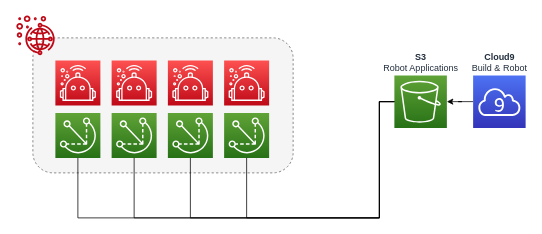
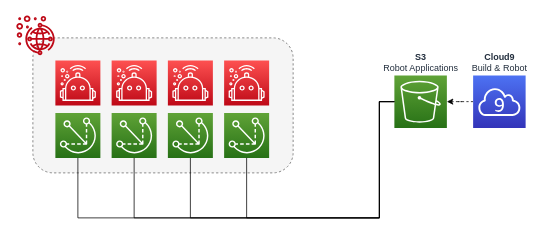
edge "Cloud9 Build & Robot" -> "S3 Robot Applications": style solid -> dashed
